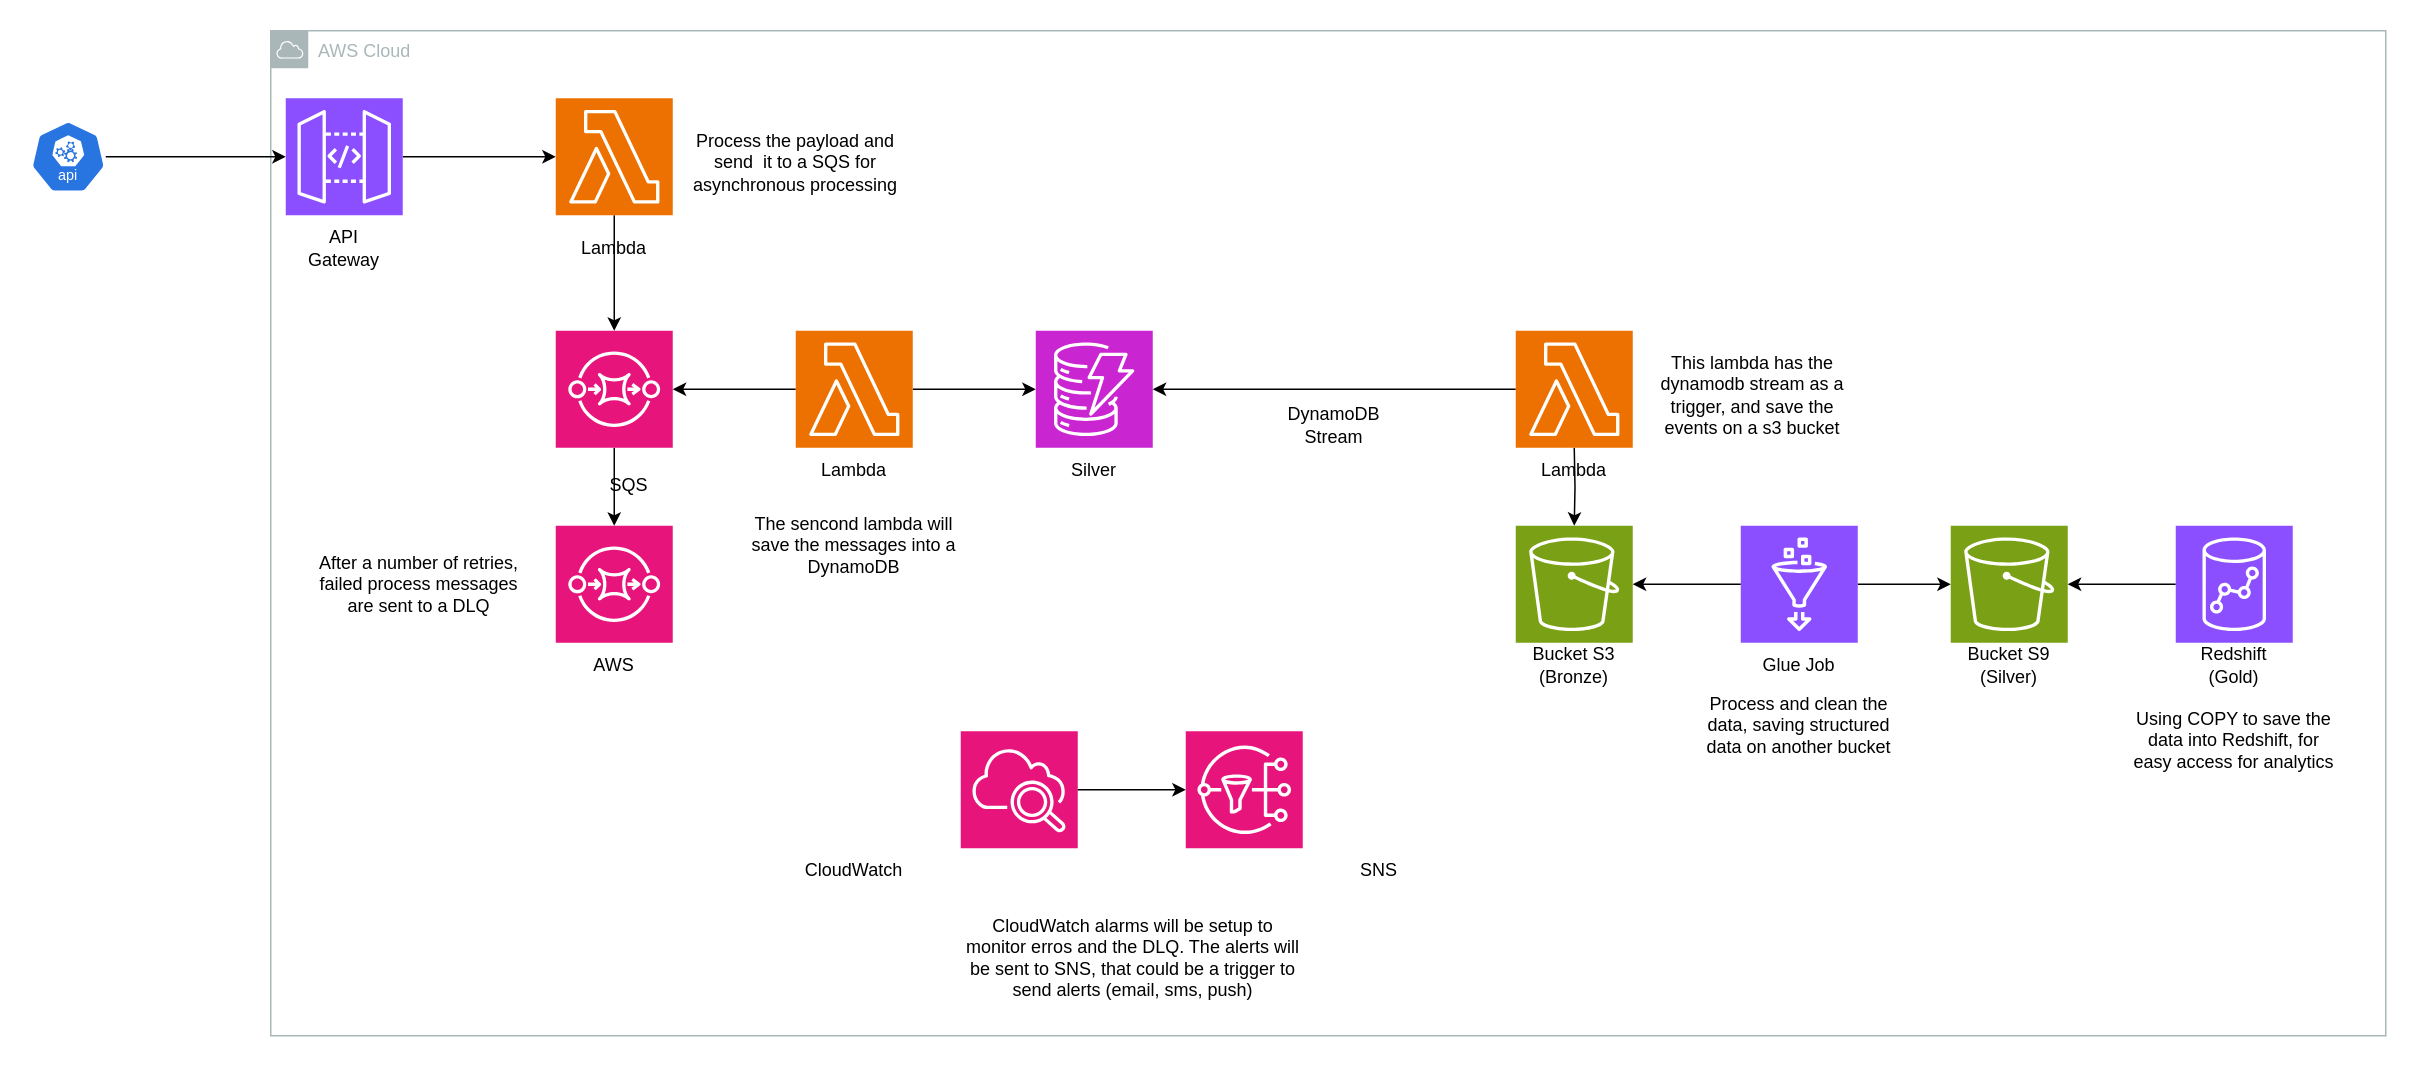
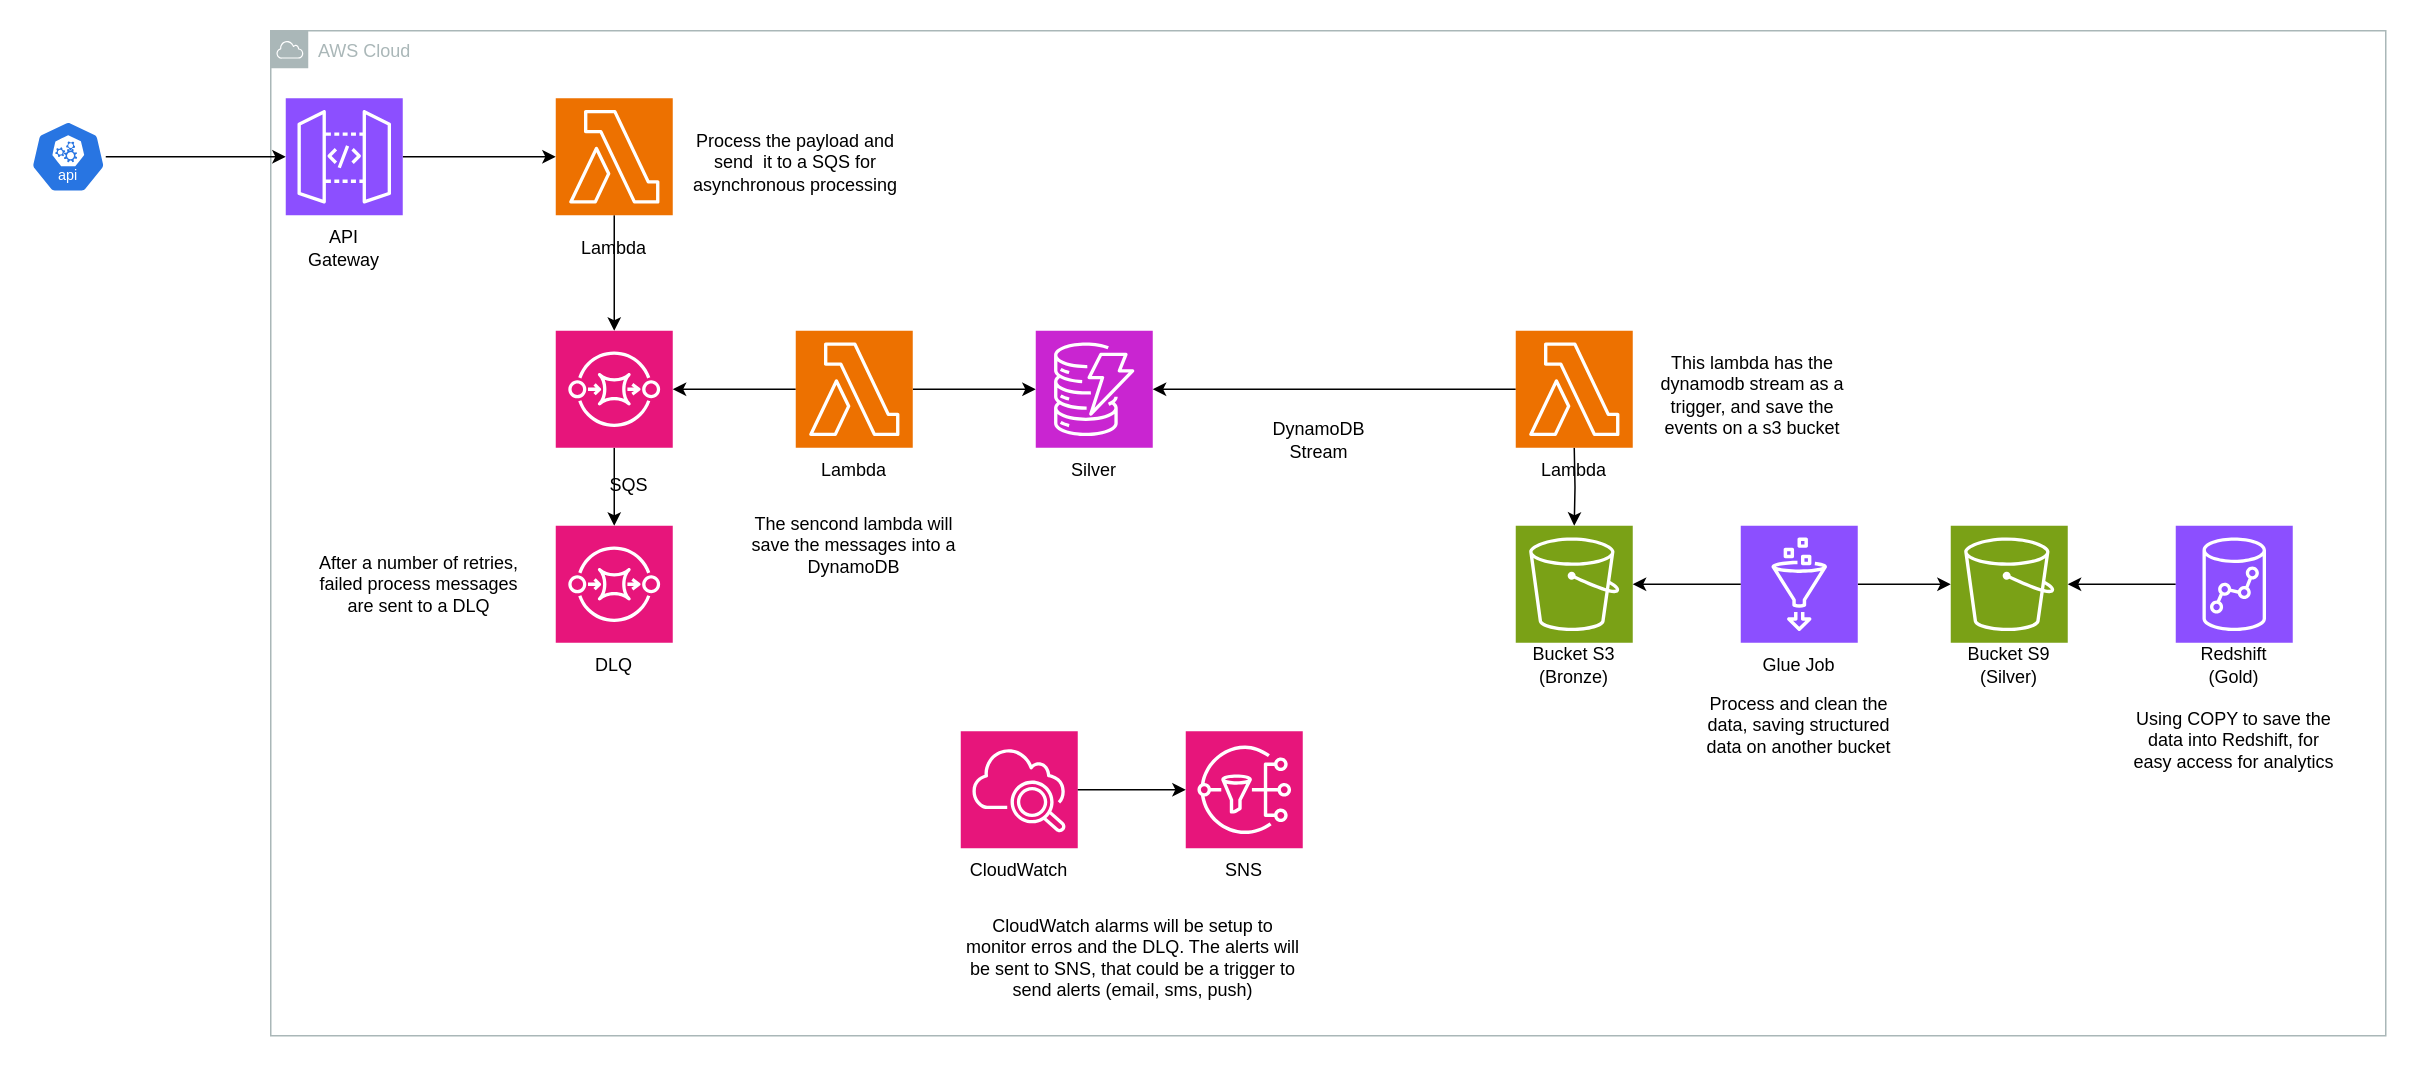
node "DynamoDB Stream": moved (1334, 425) -> (1319, 440)
node "AWS": label "AWS" -> "DLQ"
node "CloudWatch": moved (854, 871) -> (1019, 871)
node "SNS": moved (1379, 871) -> (1244, 871)
